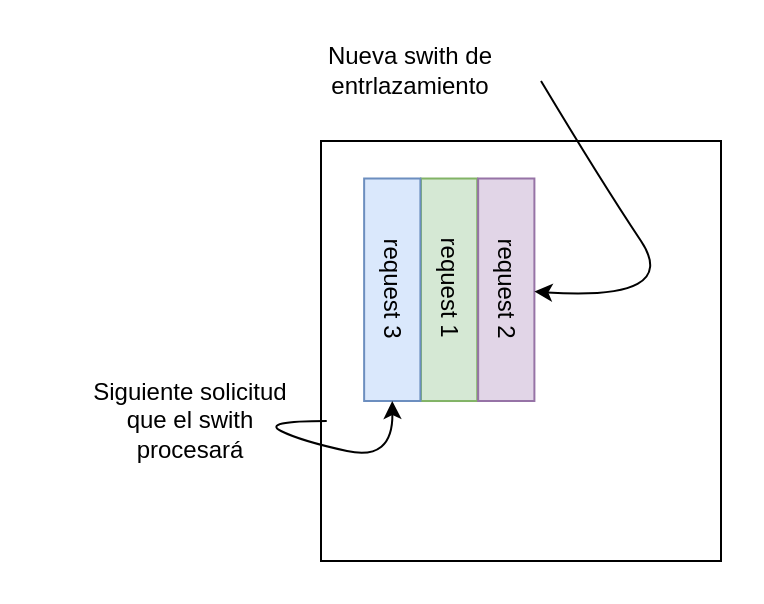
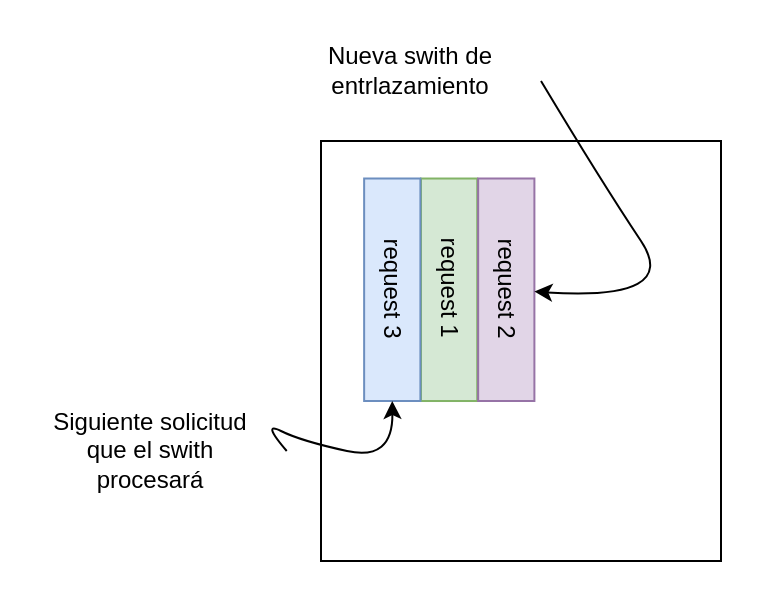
node "Siguiente solicitud que el swith procesará": moved (191, 421) -> (151, 451)
